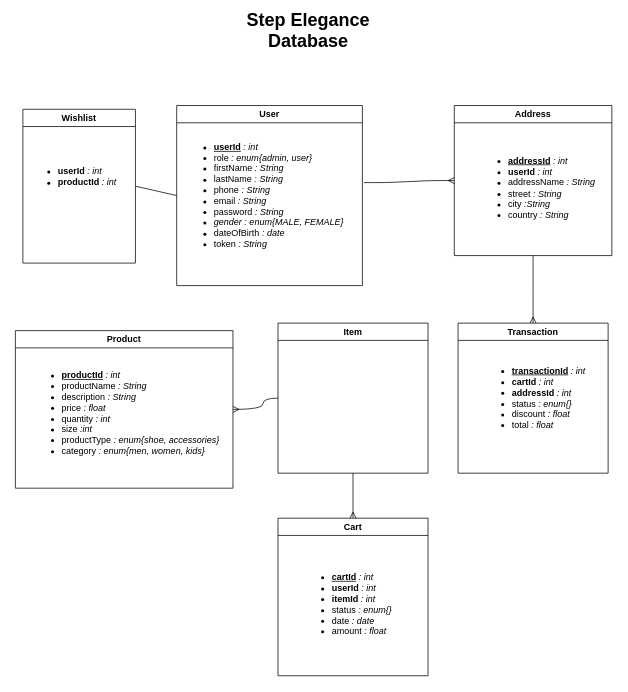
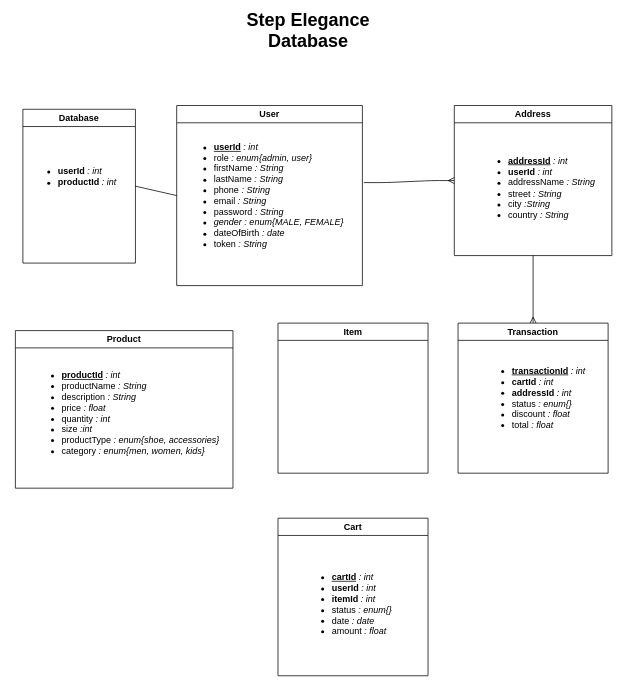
node "Wishlist": label "Wishlist" -> "Database"
edge "Item" -> "Product": removed
edge "Item" -> "Cart": removed
